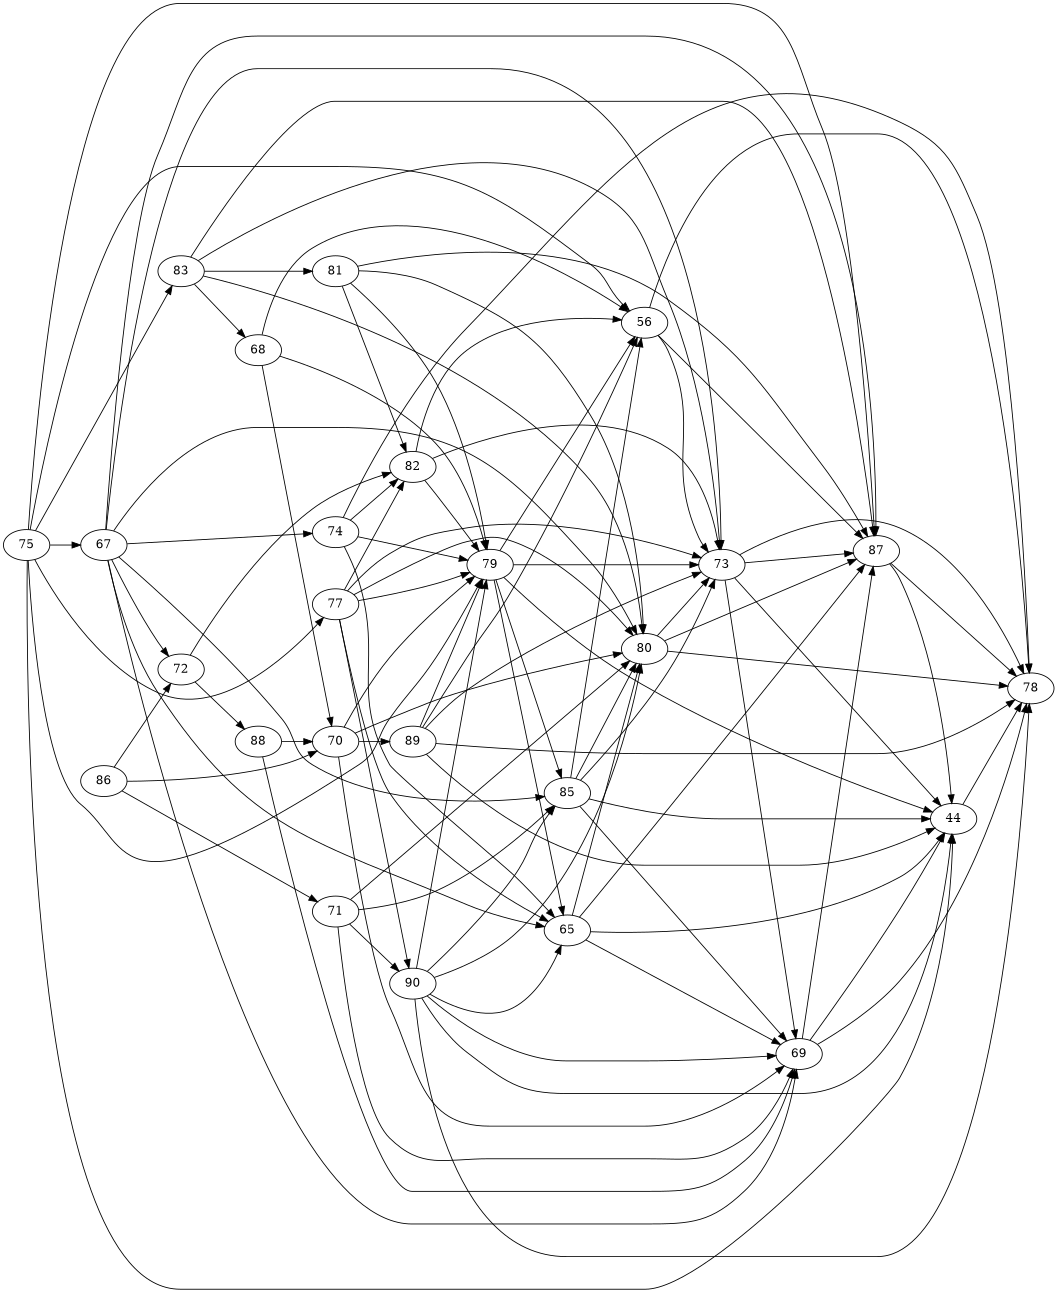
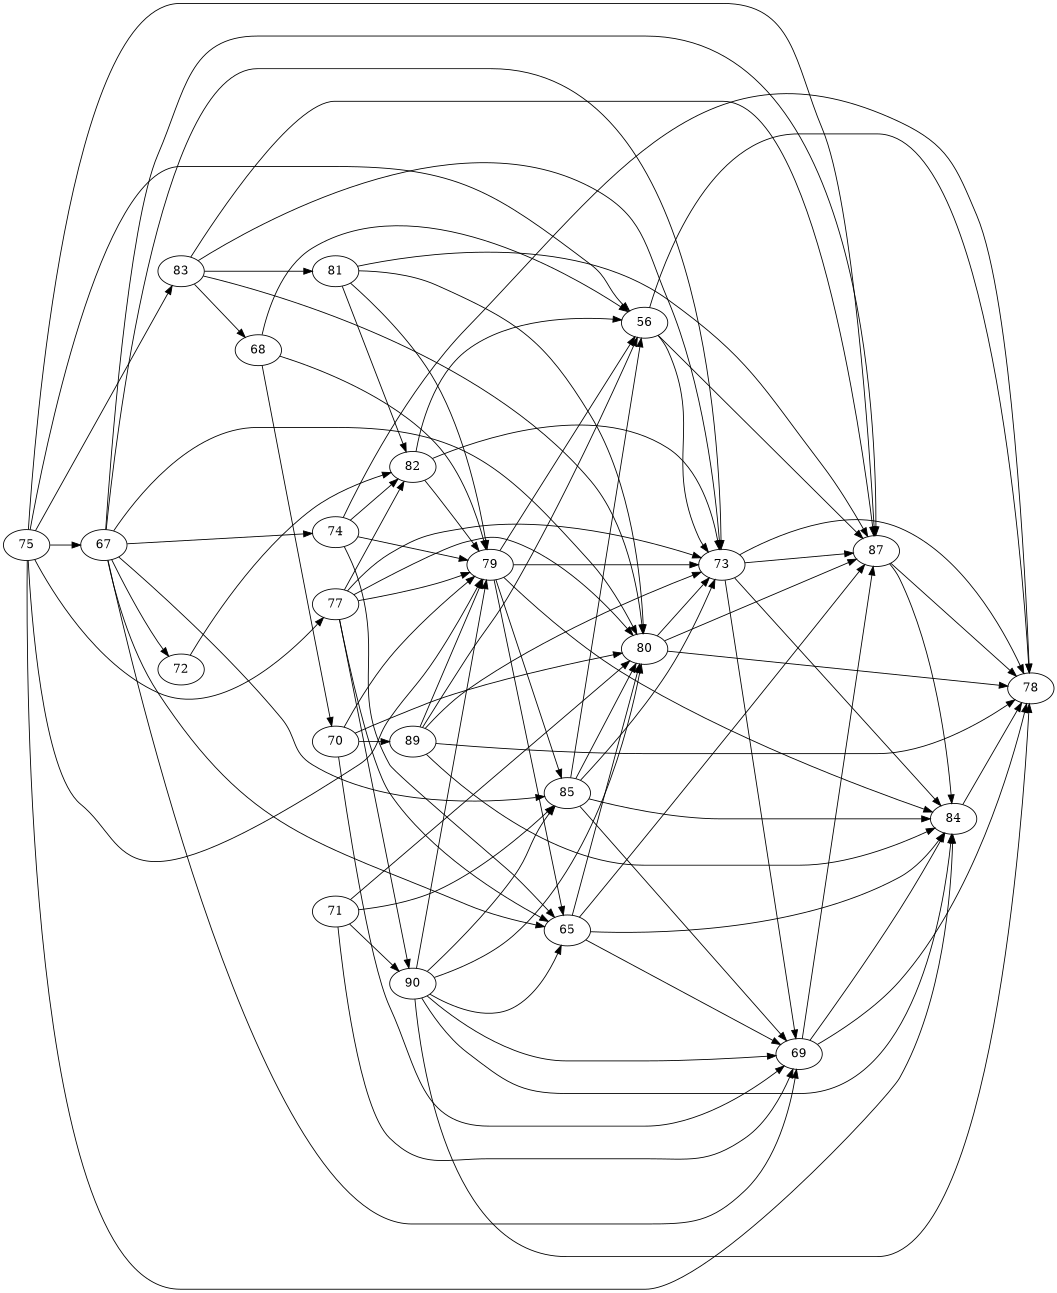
node "88": removed
node "86": removed
node "44": label "44" -> "84"
